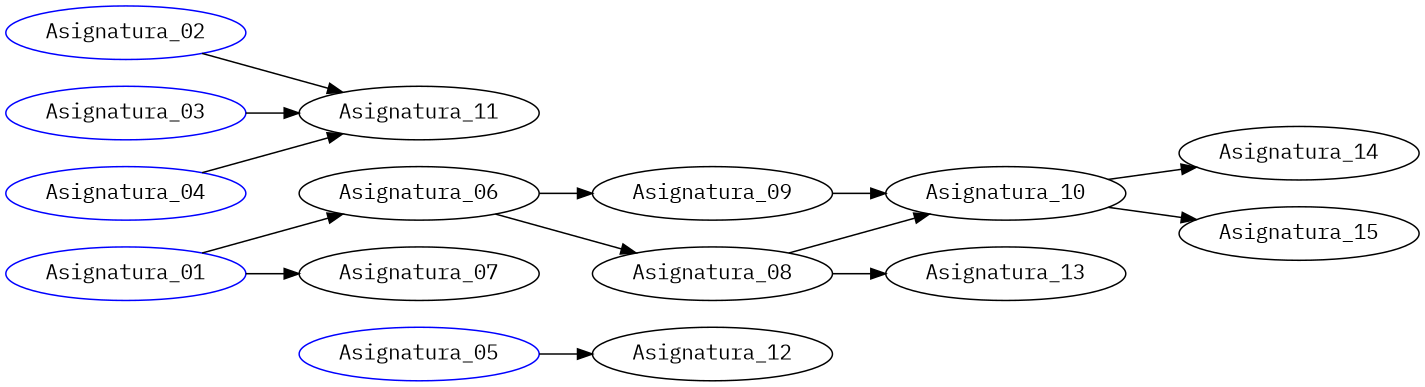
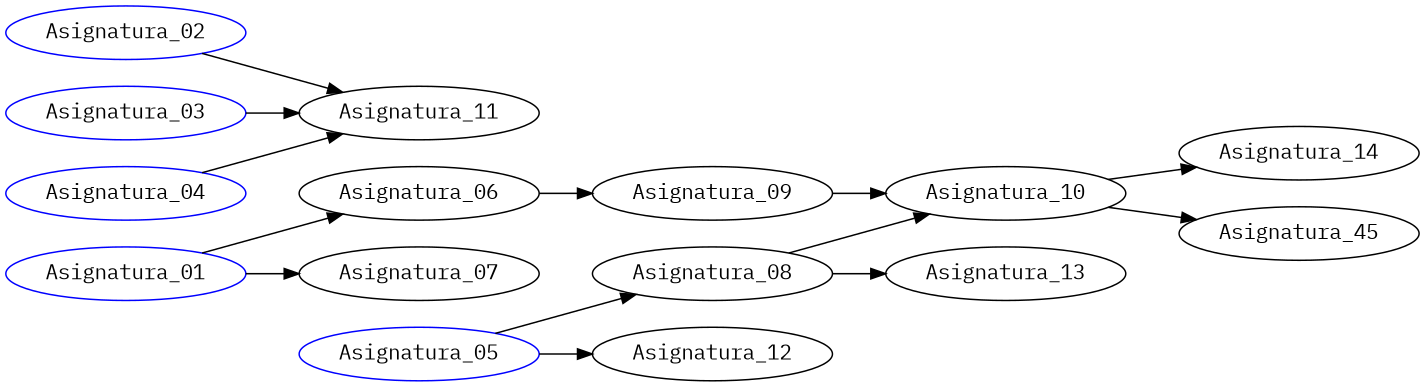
edge "Asignatura_06" -> "Asignatura_08": now "Asignatura_05" -> "Asignatura_08"
node "Asignatura_15": label "Asignatura_15" -> "Asignatura_45"
